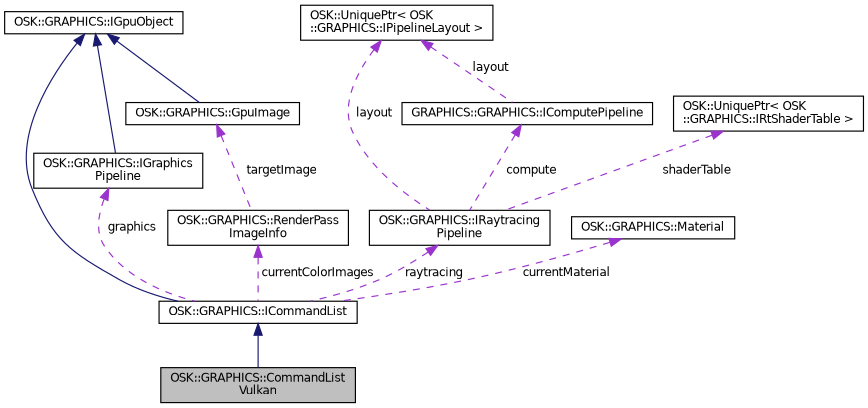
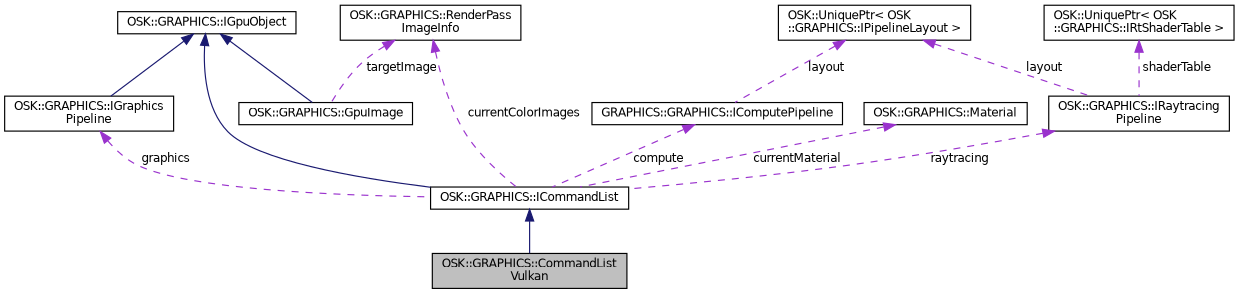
edge "OSK::GRAPHICS::IRaytracing Pipeline" -> "GRAPHICS::GRAPHICS::IComputePipeline": now "OSK::GRAPHICS::ICommandList" -> "GRAPHICS::GRAPHICS::IComputePipeline"
edge "OSK::GRAPHICS::RenderPass ImageInfo" -> "OSK::GRAPHICS::GpuImage": reversed
